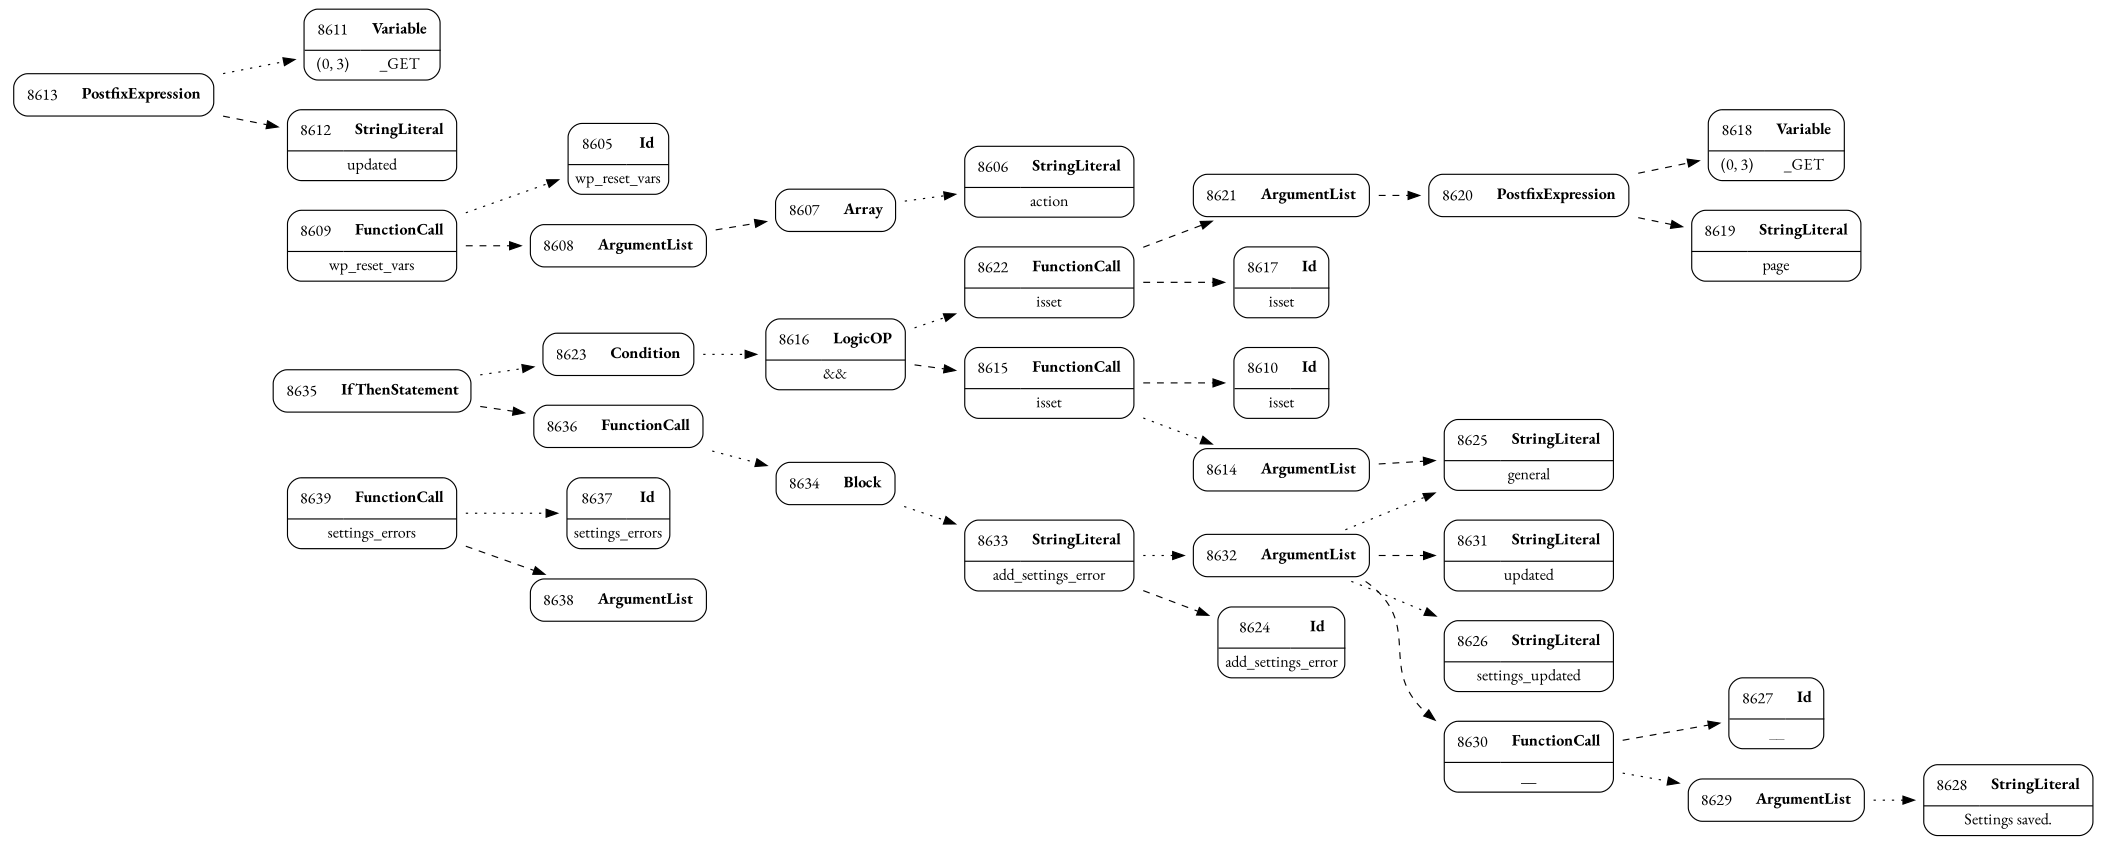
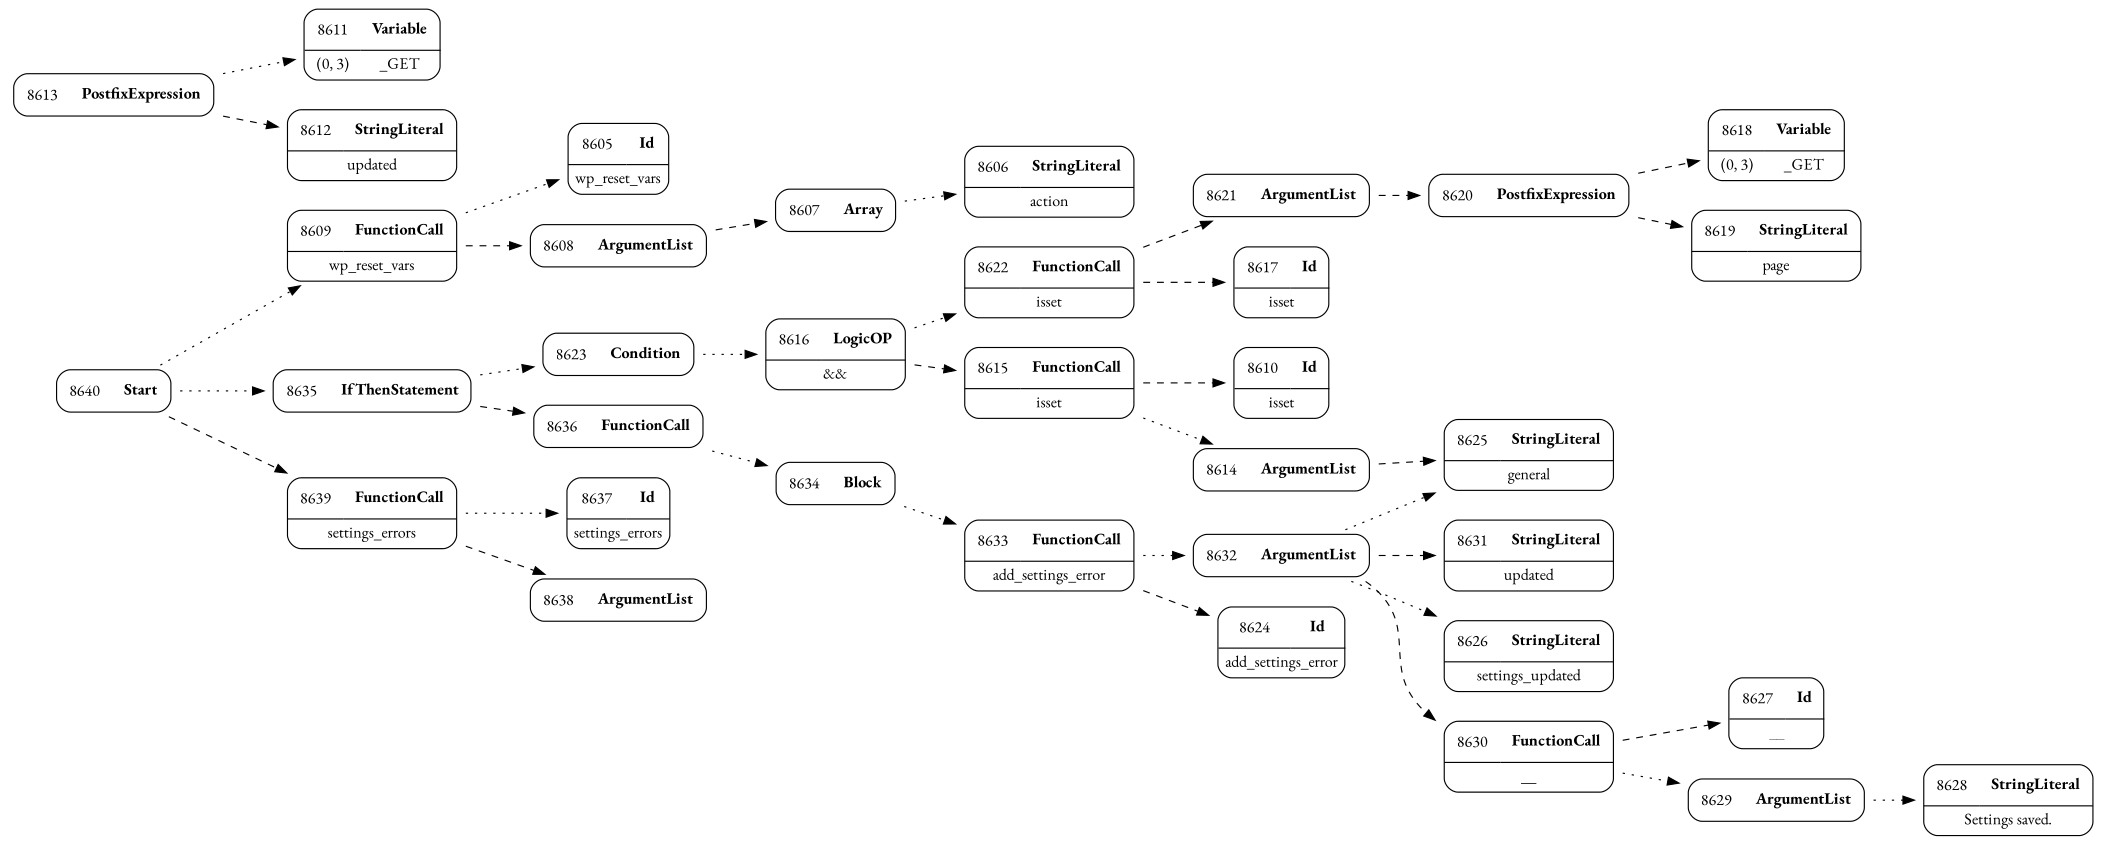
node "8640": added
node "8633": text "StringLiteral" -> "FunctionCall"
